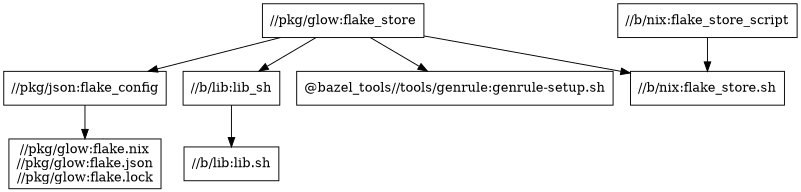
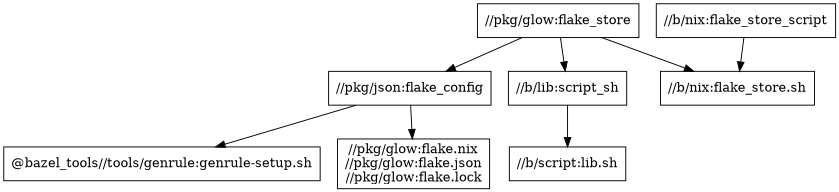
edge "//pkg/glow:flake_store" -> "@bazel_tools//tools/genrule:genrule-setup.sh": now "//pkg/json:flake_config" -> "@bazel_tools//tools/genrule:genrule-setup.sh"
node "//b/lib:lib_sh": label "//b/lib:lib_sh" -> "//b/lib:script_sh"
node "//b/lib:lib.sh": label "//b/lib:lib.sh" -> "//b/script:lib.sh"
